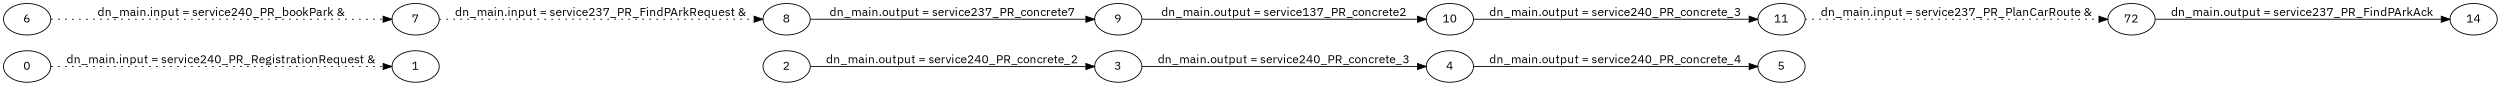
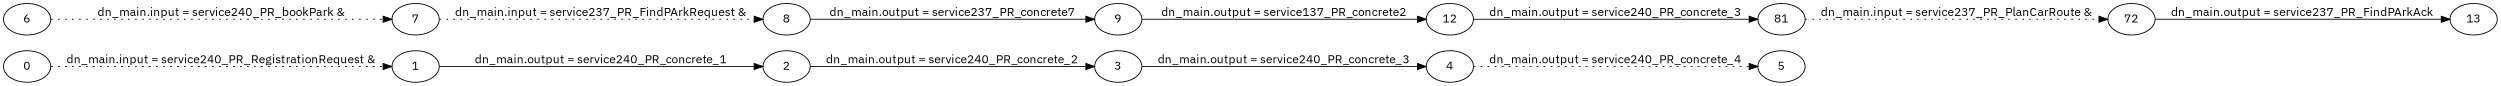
node "10": label "10" -> "12"
node "11": label "11" -> "81"
node "14": label "14" -> "13"
edge "1" -> "2": added, label "dn_main.output = service240_PR_concrete_1"
edge "4" -> "5": style solid -> dotted
